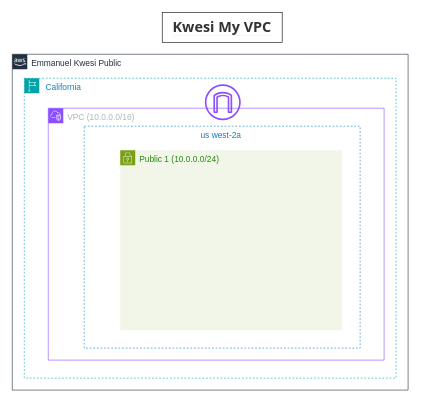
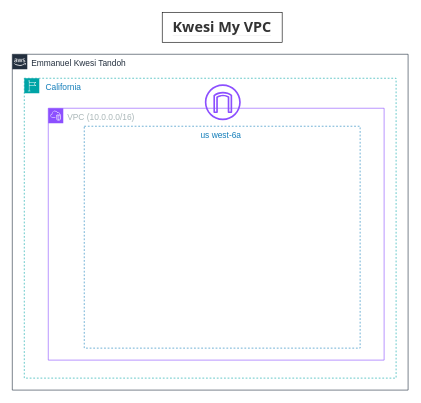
node "Emmanuel Kwesi Public": label "Emmanuel Kwesi Public" -> "Emmanuel Kwesi Tandoh"
node "us west-2a": label "us west-2a" -> "us west-6a"
node "Public 1 (10.0.0.0/24)": removed
